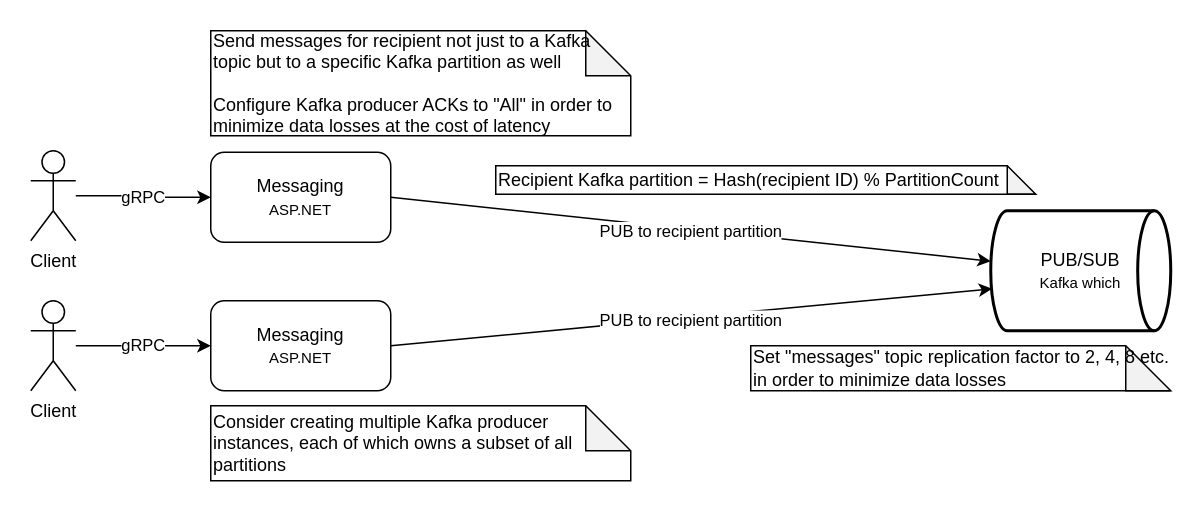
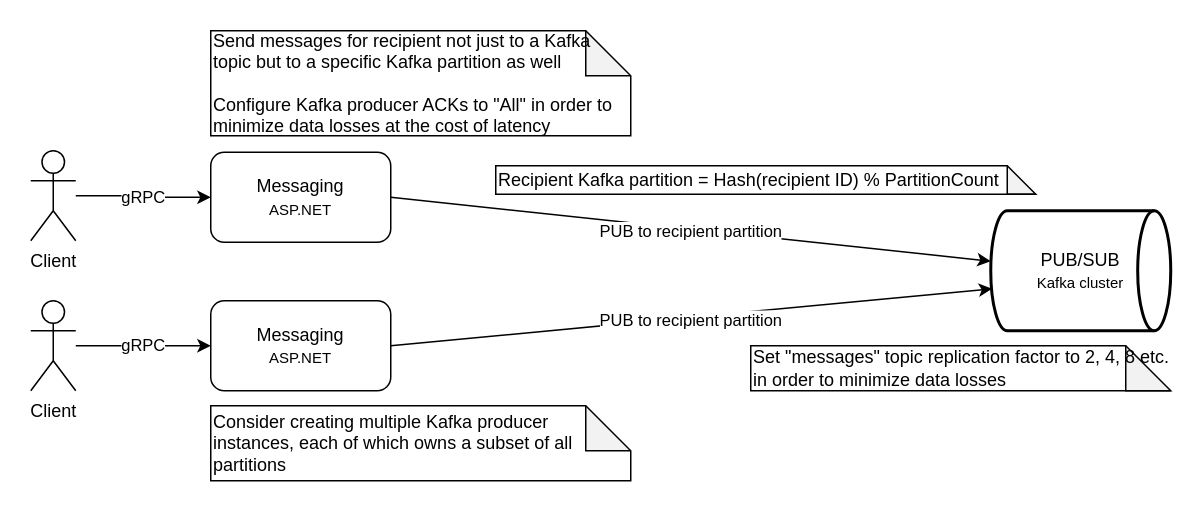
node "PUB/SUB Kafka which": label "PUB/SUB Kafka which" -> "PUB/SUB Kafka cluster"
